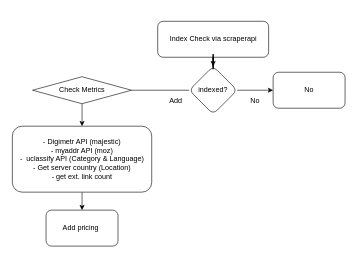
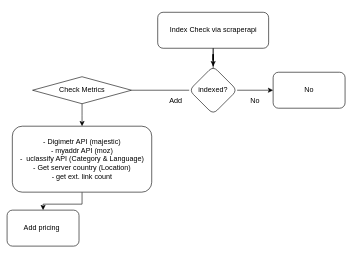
node "Index Check via scraperapi": moved (213, 39) -> (213, 30)
node "Add pricing": moved (82, 228) -> (43, 228)
